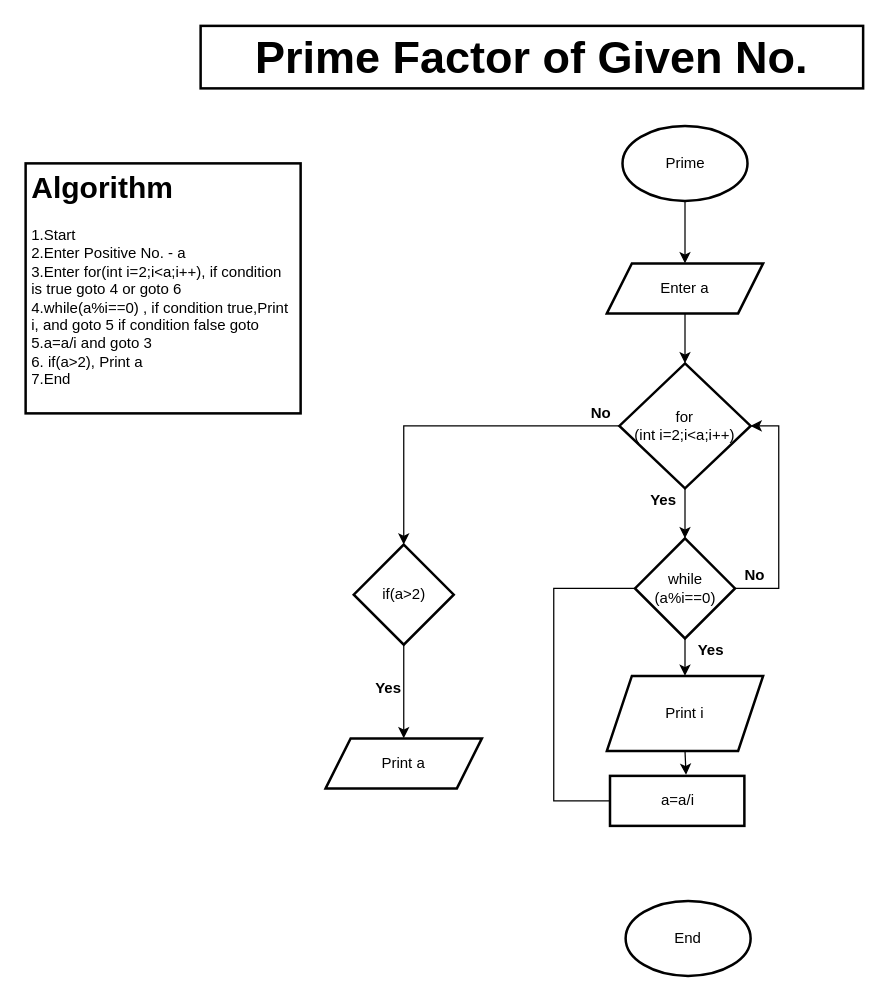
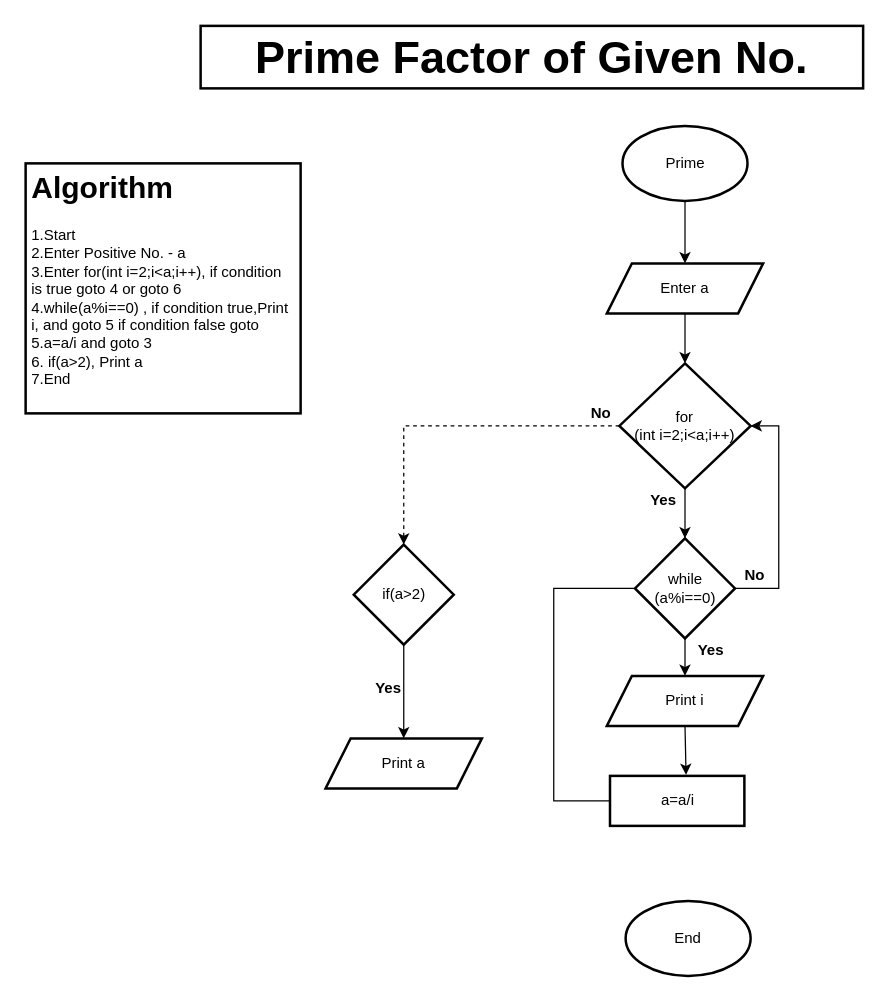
edge "for (int i=2;i<a;i++)" -> "if(a>2)": style solid -> dashed
node "Print i": size 156x75 -> 156x50
